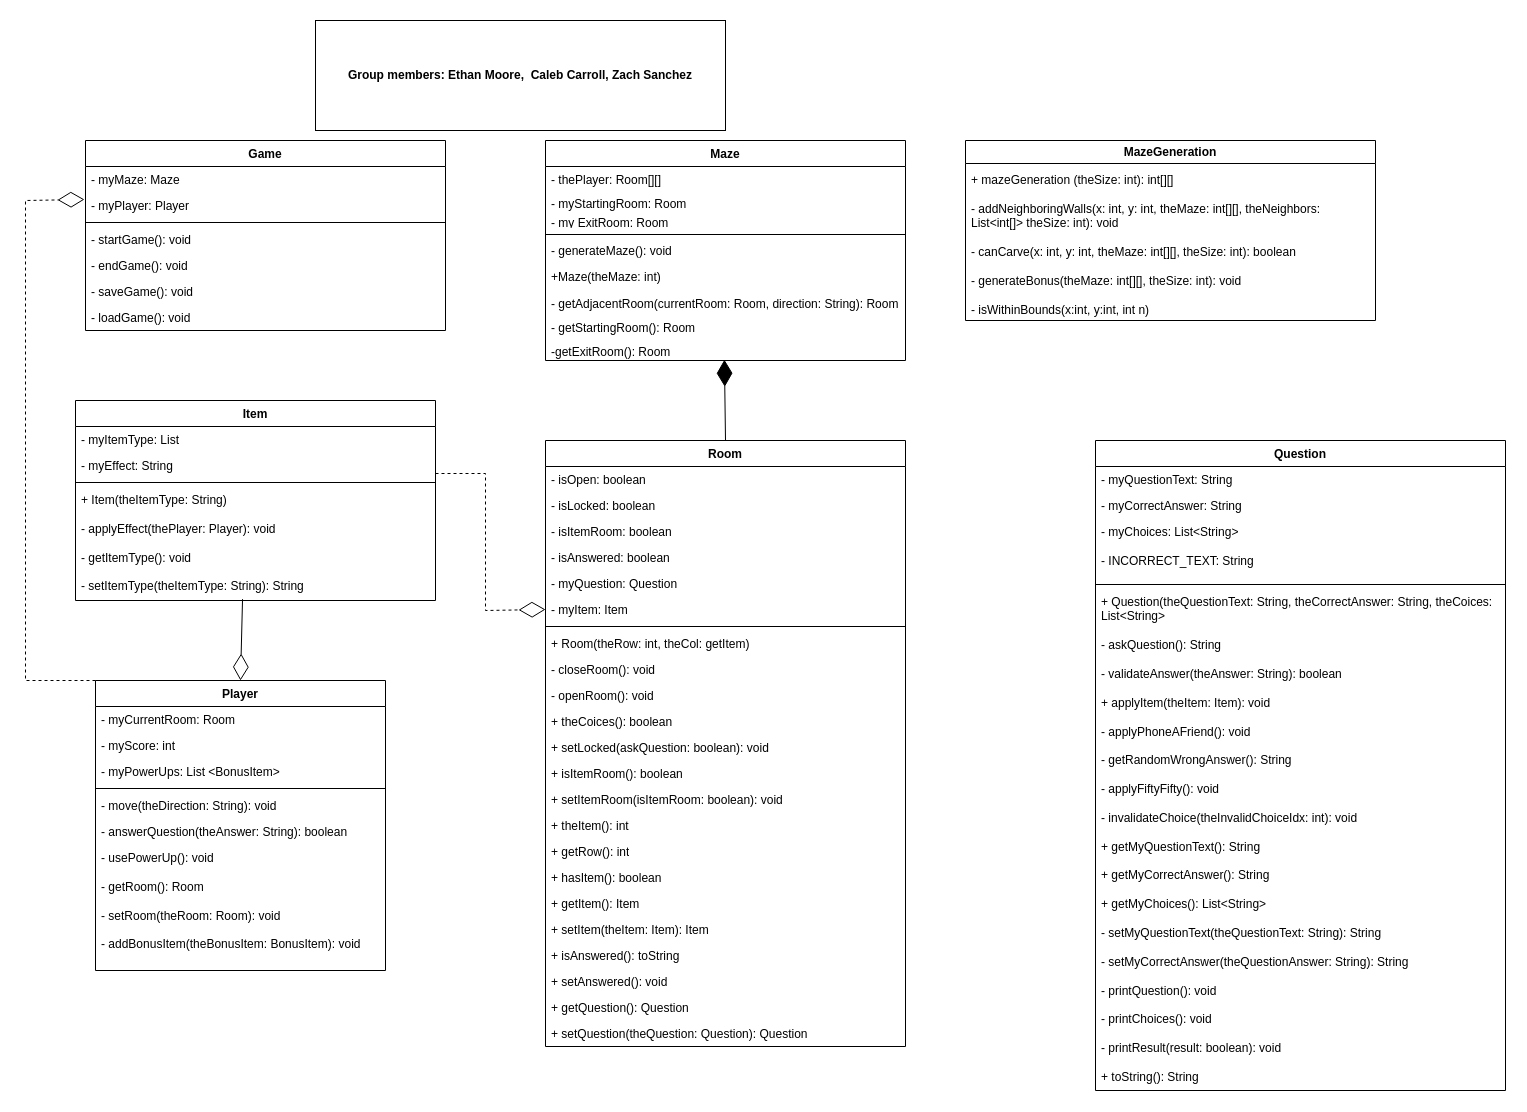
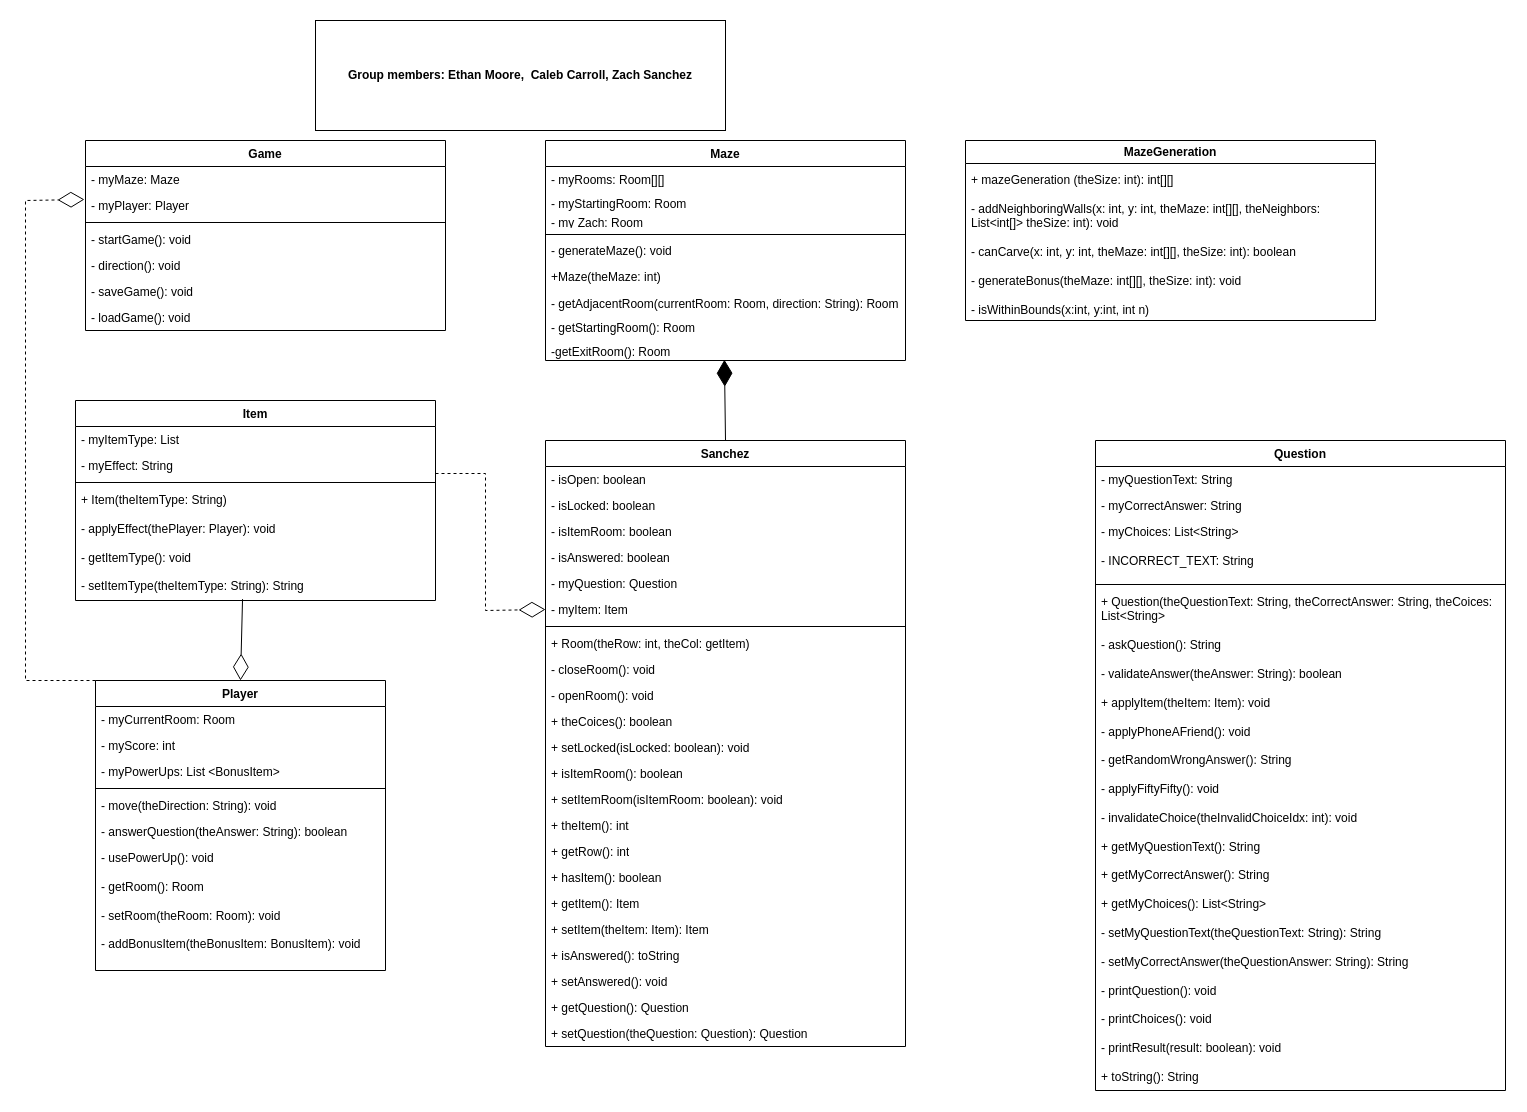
node "- thePlayer: Room[][]": label "- thePlayer: Room[][]" -> "- myRooms: Room[][]"
node "- myStartingRoom: Room - my ExitRoom: Room": label "- myStartingRoom: Room - my ExitRoom: Room" -> "- myStartingRoom: Room - my Zach: Room"
node "- endGame(): void": label "- endGame(): void" -> "- direction(): void"
node "Room": label "Room" -> "Sanchez"
node "+ setLocked(askQuestion: boolean): void": label "+ setLocked(askQuestion: boolean): void" -> "+ setLocked(isLocked: boolean): void"
